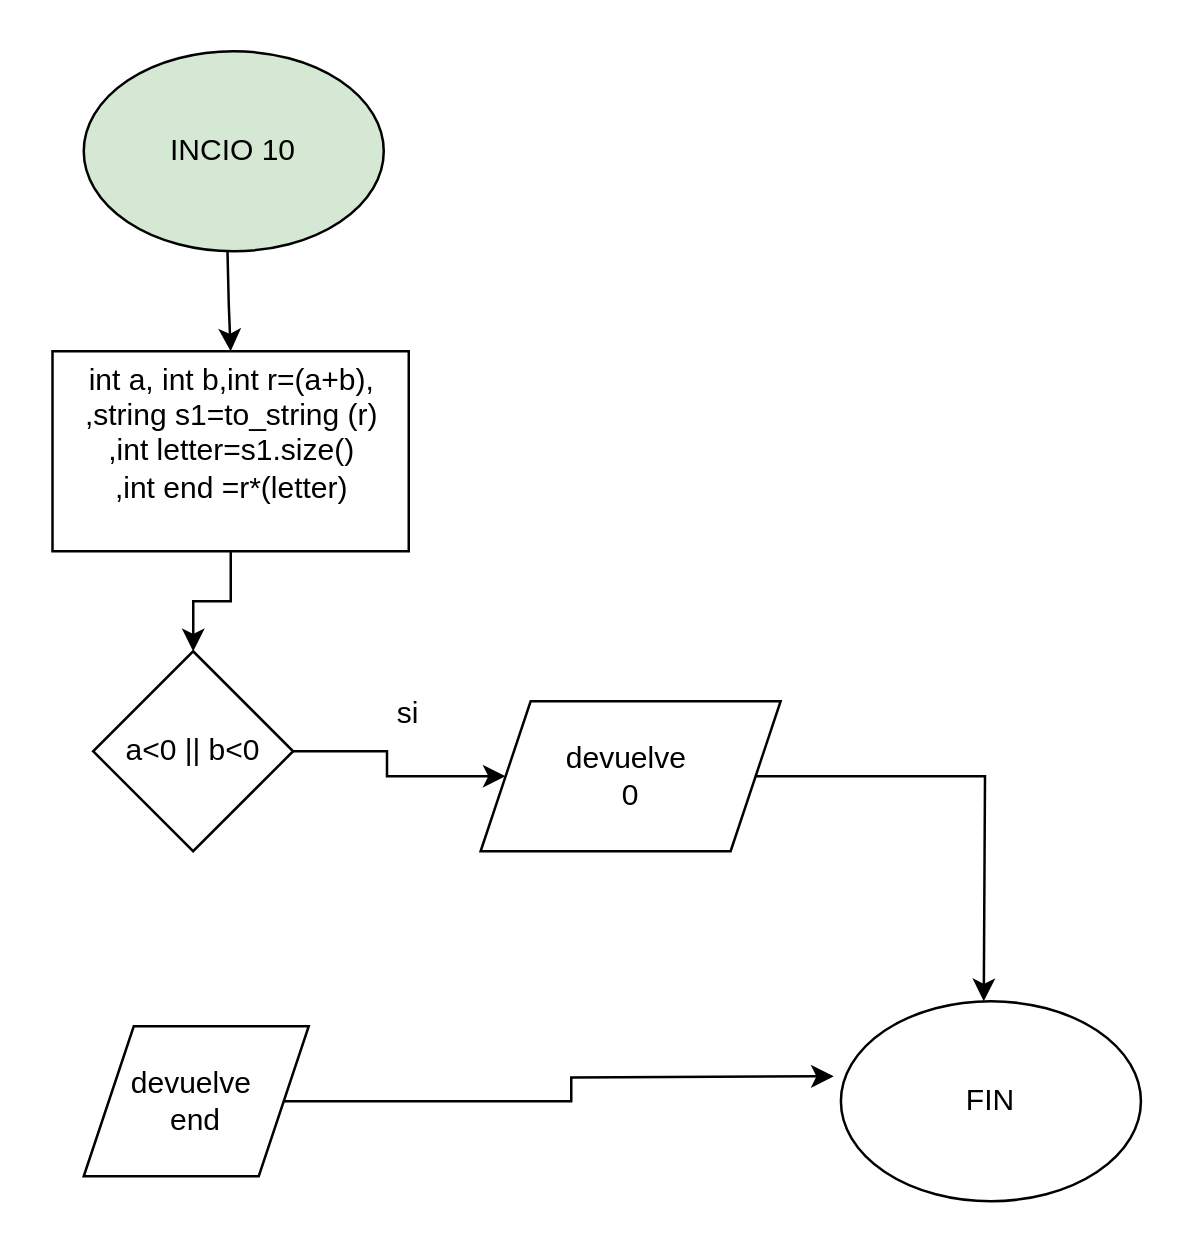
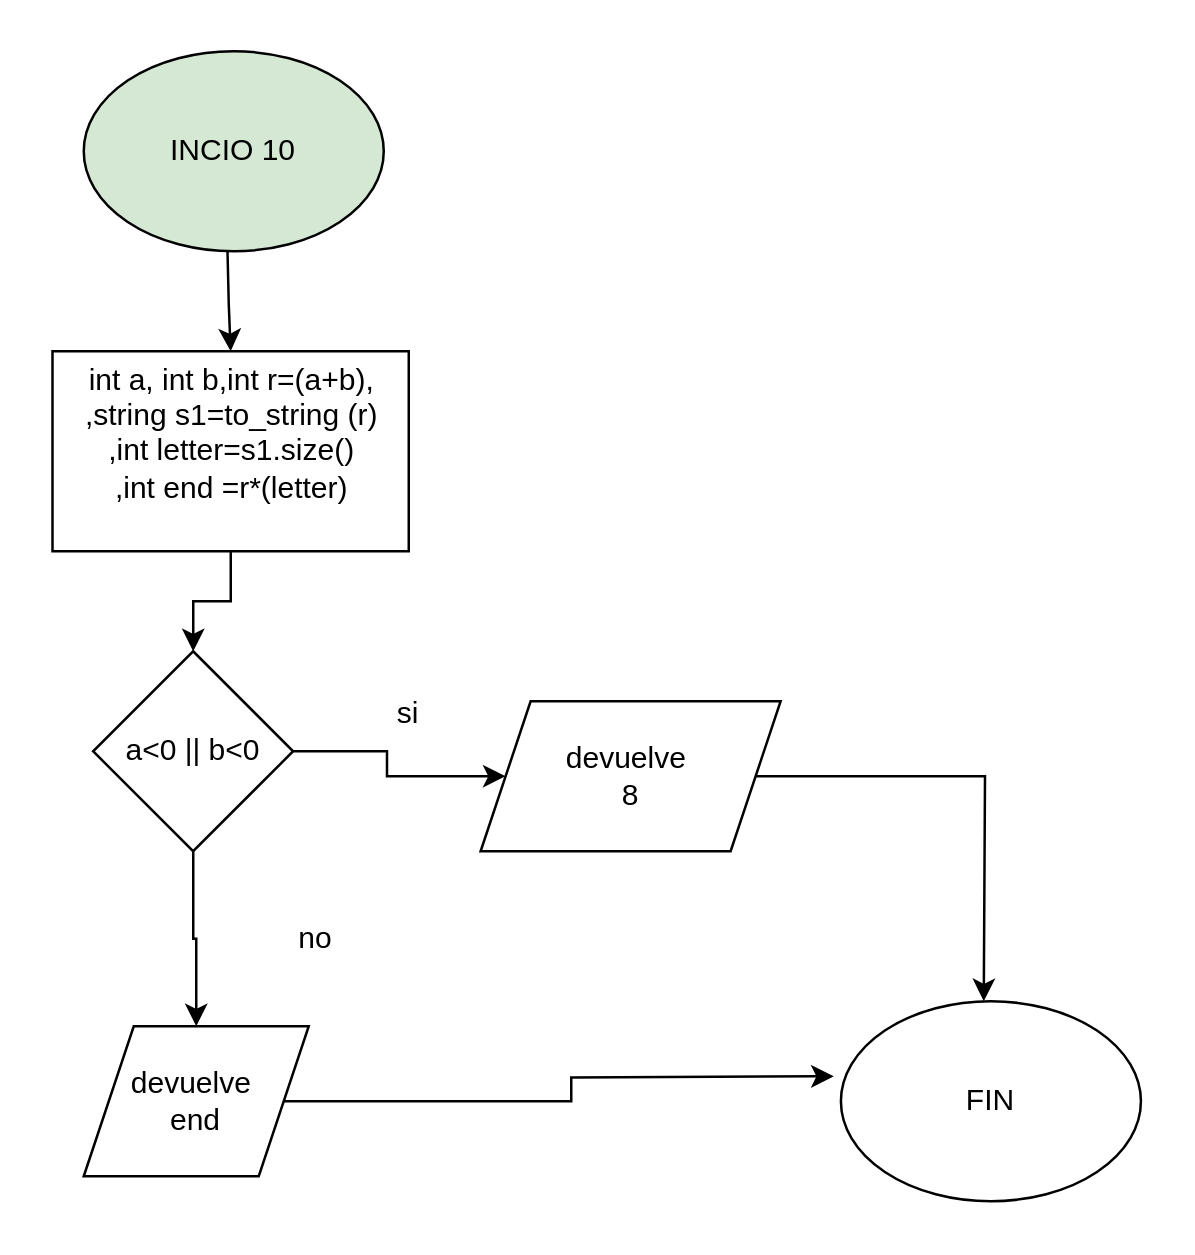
node "devuelve 0": label "devuelve 0" -> "devuelve 8"
edge "a<0 || b<0" -> "devuelve end": added
node "no": added
